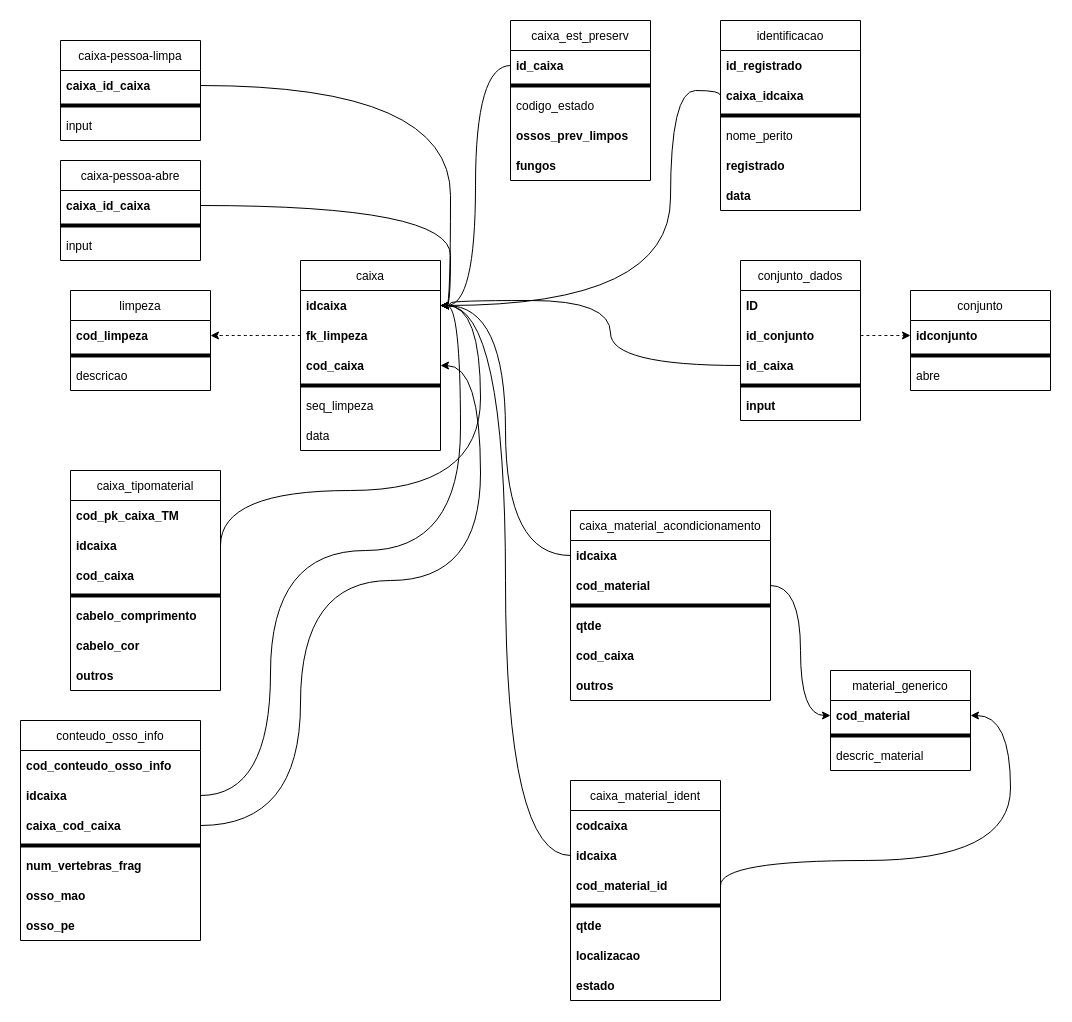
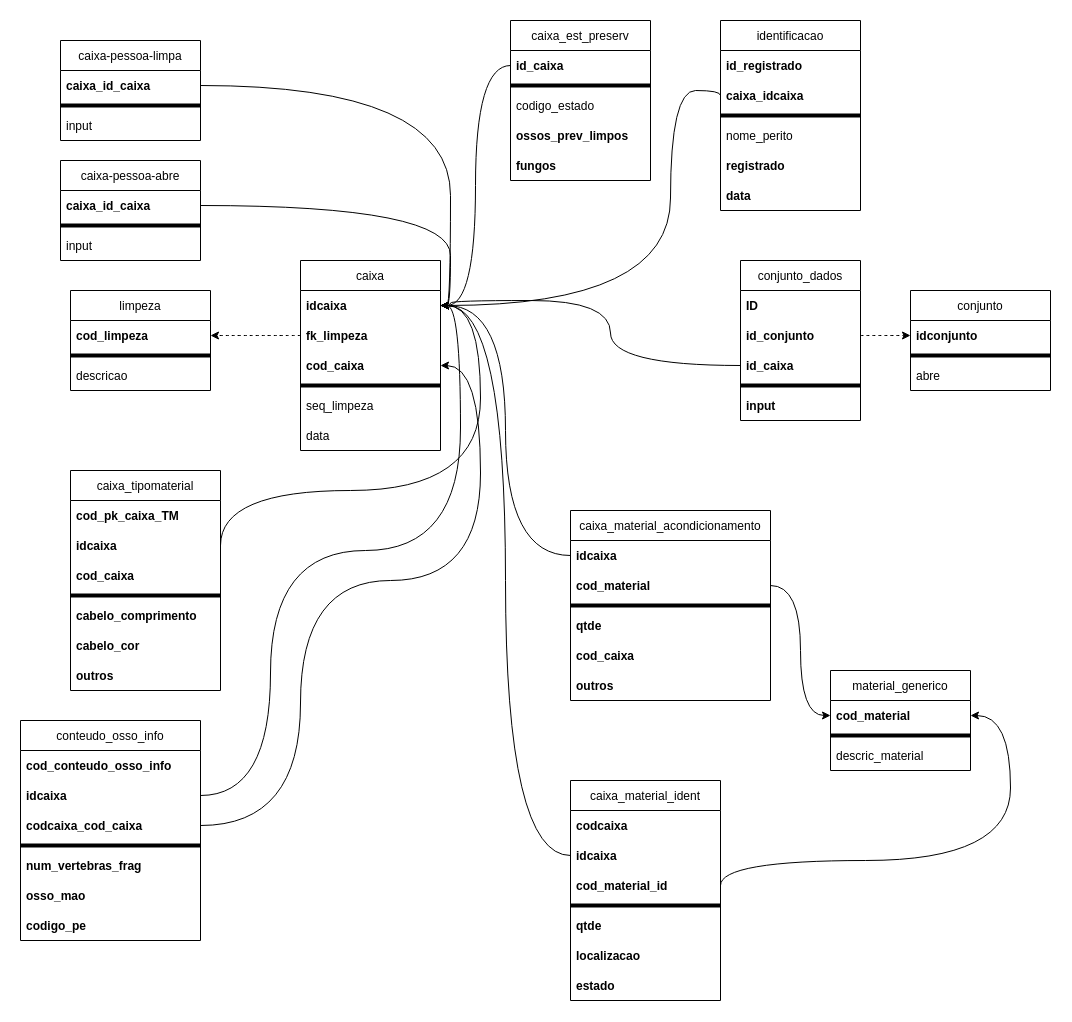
node "caixa_cod_caixa": label "caixa_cod_caixa" -> "codcaixa_cod_caixa"
node "osso_pe": label "osso_pe" -> "codigo_pe"
